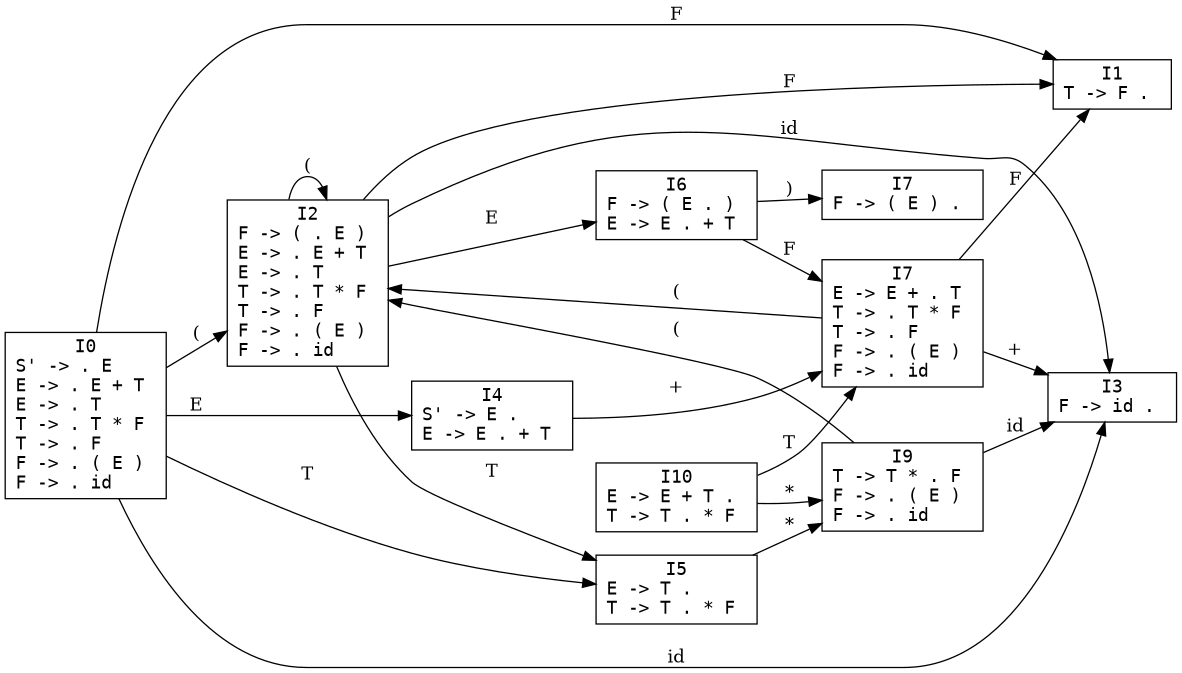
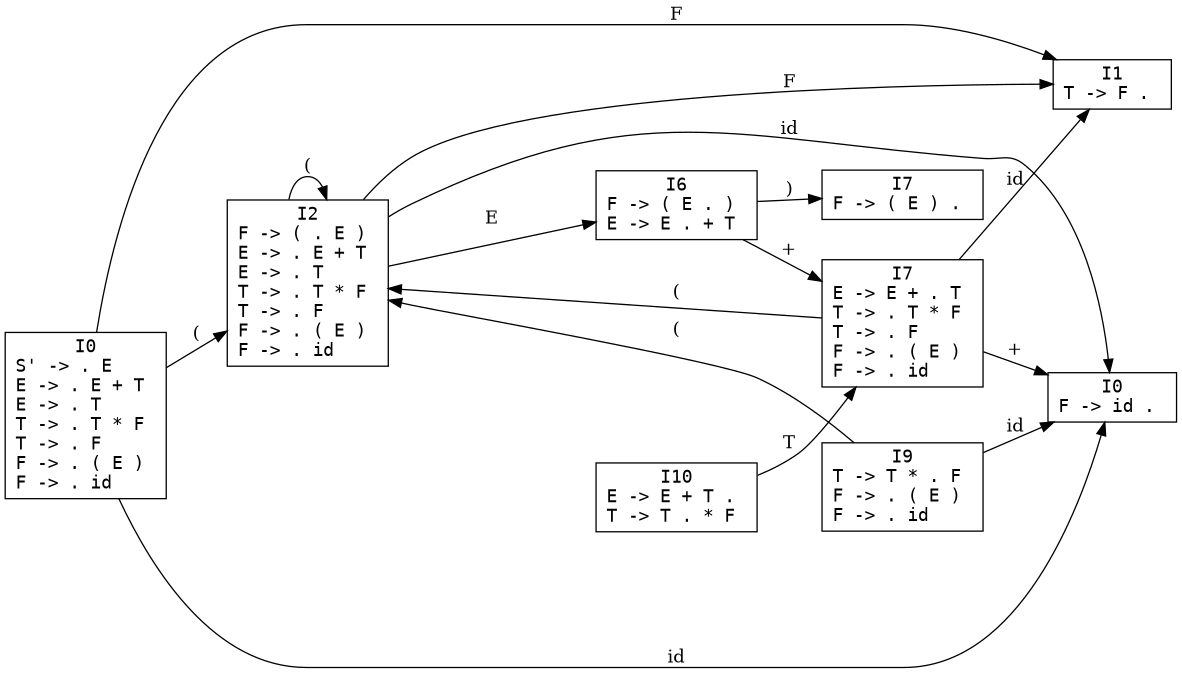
edge "I7 E -> E + . T T -> . T * F T -> . F F -> . ( E ) F -> . id" -> "I1 T -> F .": label "F" -> "id"
edge "I6 F -> ( E . ) E -> E . + T" -> "I7 E -> E + . T T -> . T * F T -> . F F -> . ( E ) F -> . id": label "F" -> "+"
node "I3 F -> id .": label "I3 F -> id ." -> "I0 F -> id ."
node "I4 S' -> E . E -> E . + T": removed
edge "I10 E -> E + T . T -> T . * F" -> "I9 T -> T * . F F -> . ( E ) F -> . id": removed, label "*"
node "I5 E -> T . T -> T . * F": removed
